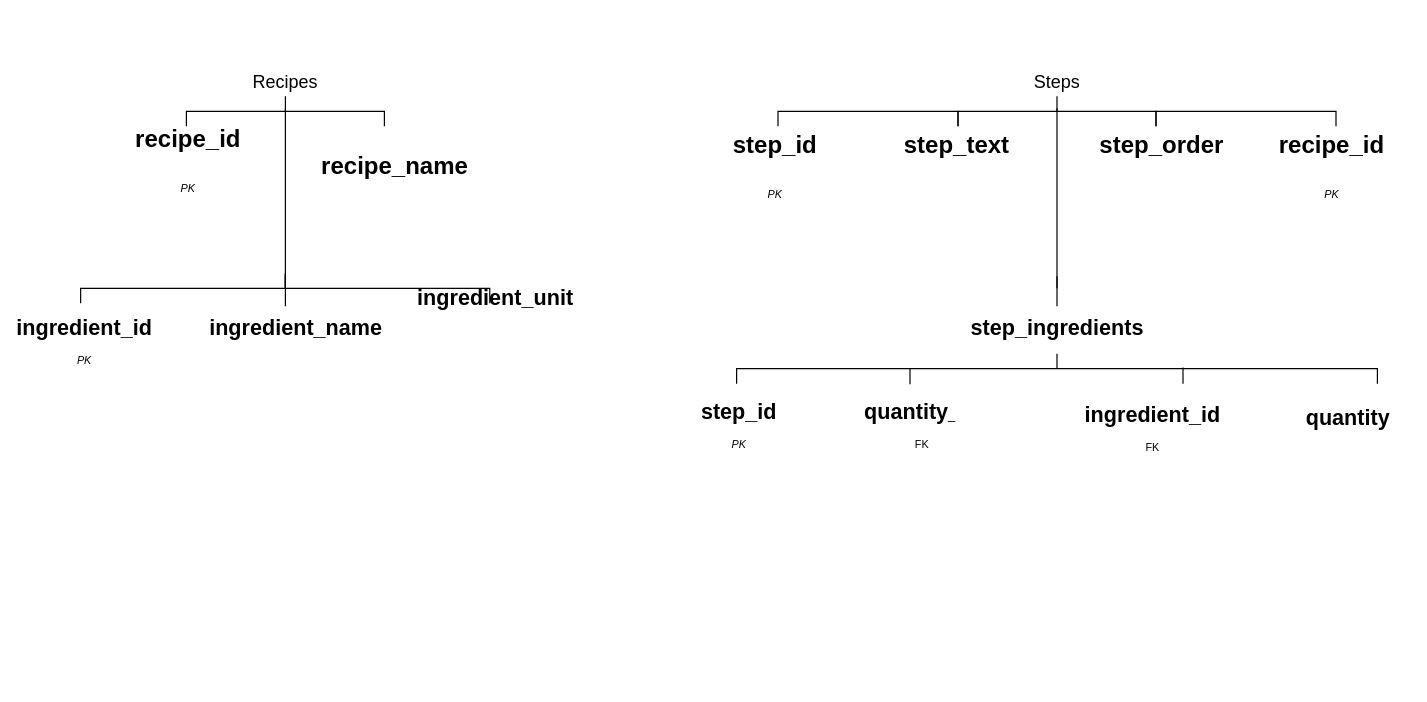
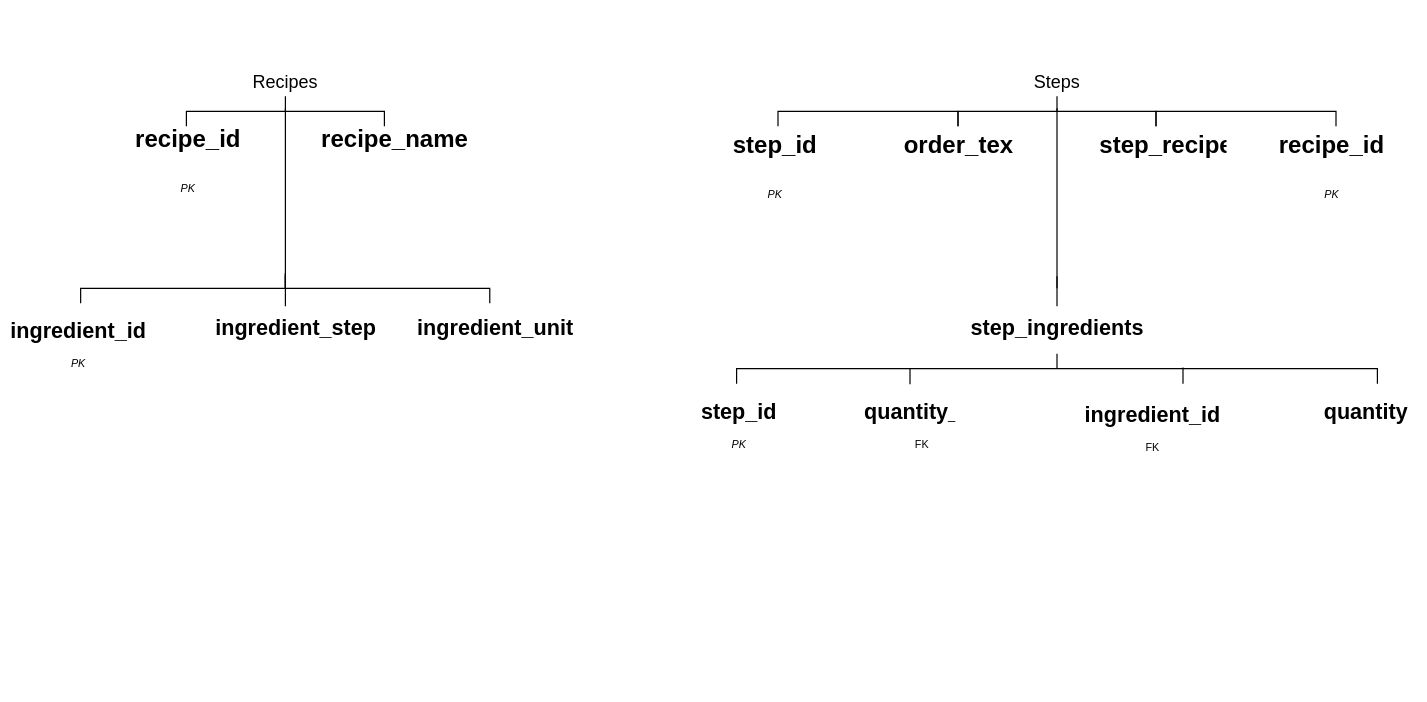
node "step_text": label "step_text" -> "order_text"
node "step_order": label "step_order" -> "step_recipe"
node "recipe_name": moved (396, 165) -> (396, 138)
node "ingredient_name": label "ingredient_name" -> "ingredient_step"
node "ingredient_unit": moved (495, 312) -> (495, 342)
node "ingredient_idPK": moved (84, 342) -> (78, 345)
node "quantity": moved (1348, 432) -> (1366, 426)
